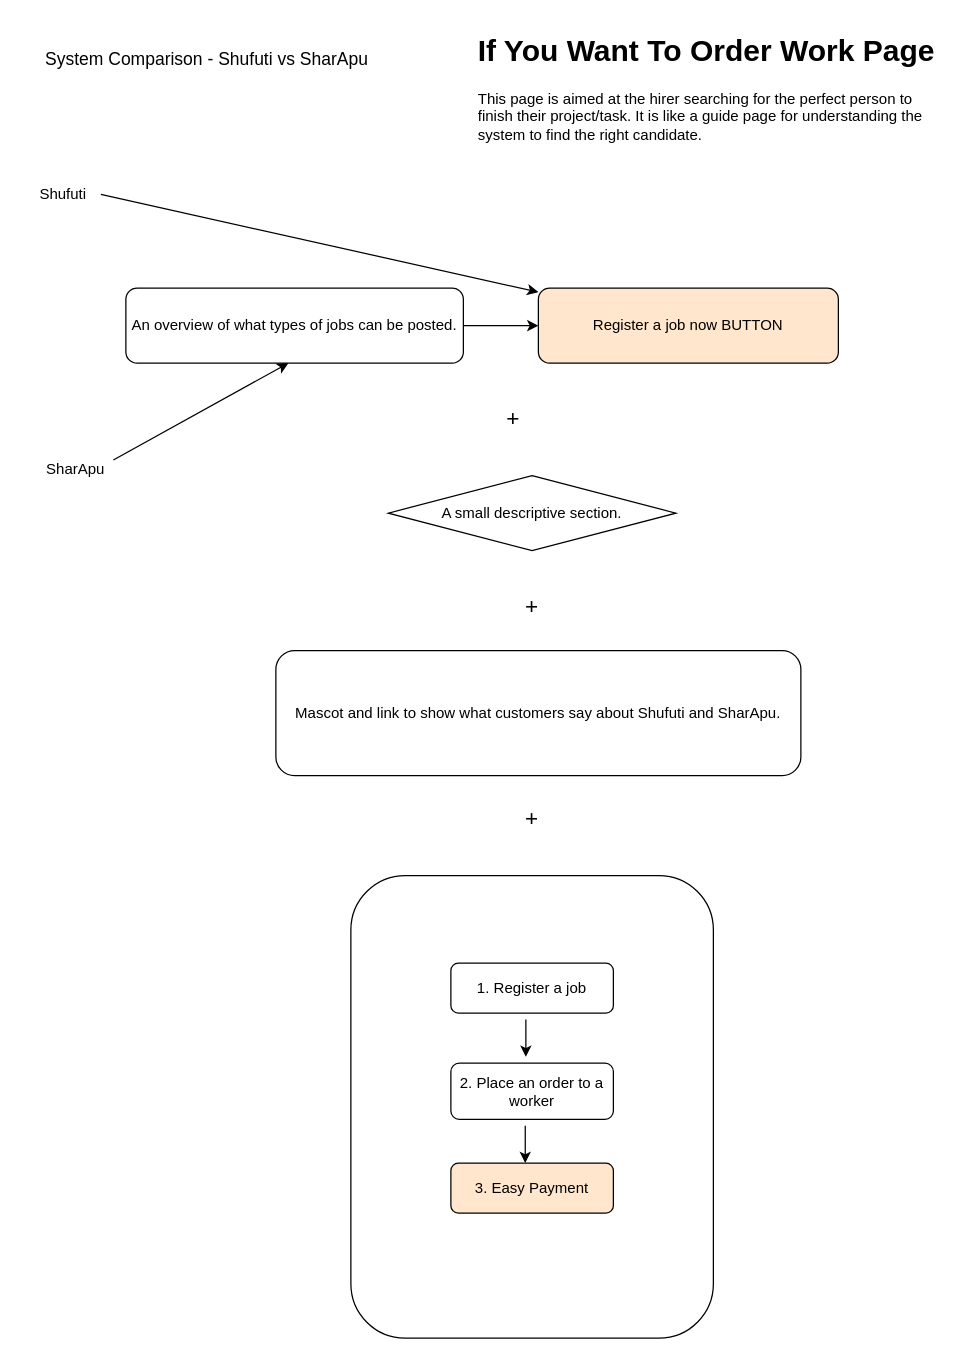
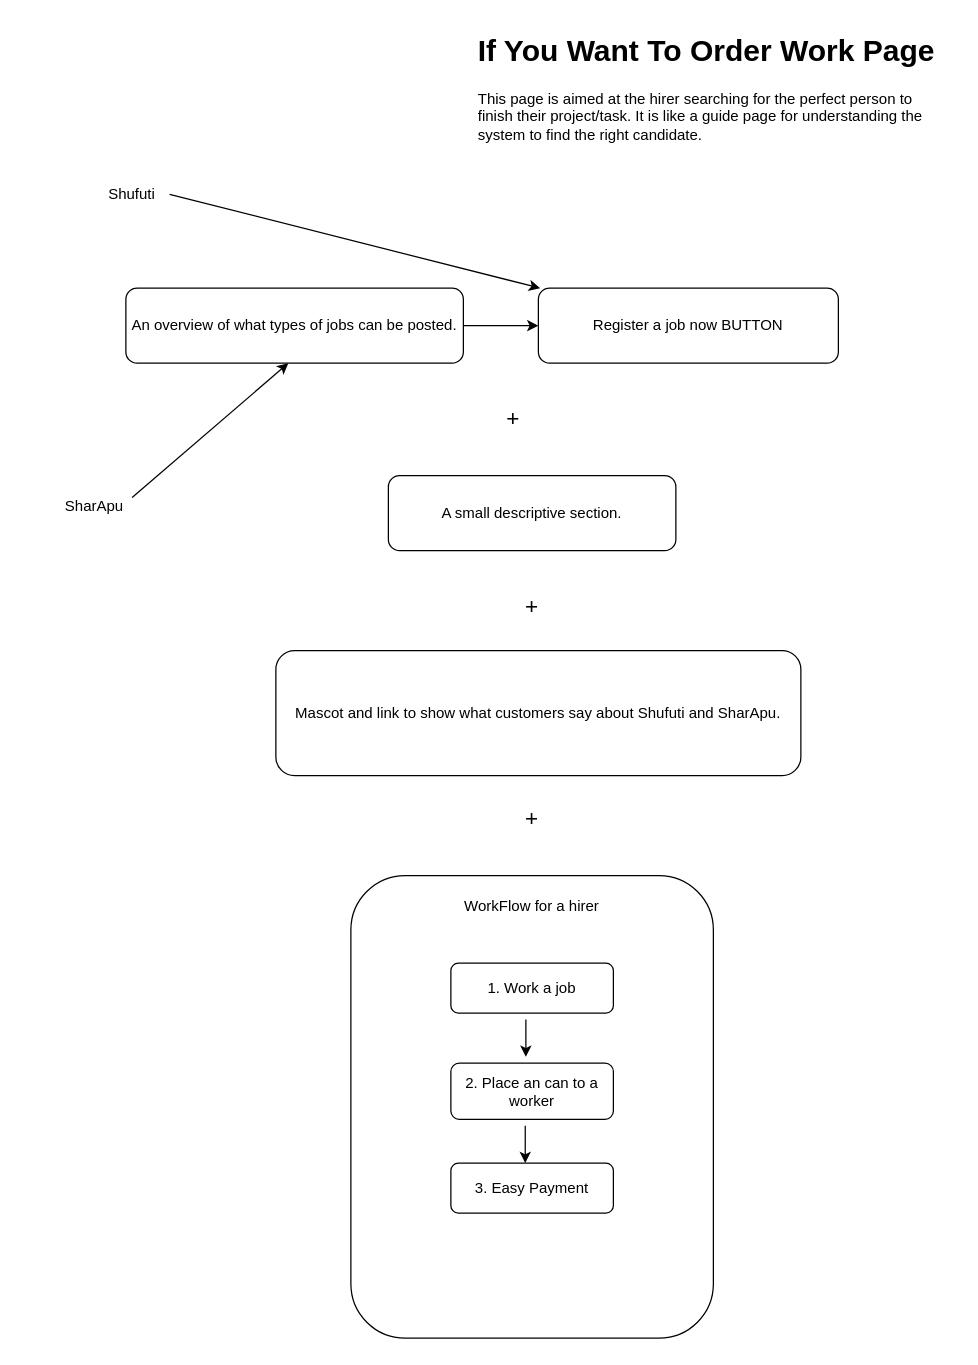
node "System Comparison - Shufuti vs SharApu": removed
node "Shufuti": moved (63, 194) -> (132, 194)
node "Register a job now BUTTON": fillcolor #ffe6cc -> #ffffff
node "SharApu": moved (76, 469) -> (94, 507)
node "A small descriptive section.": shape diamond -> rounded rectangle
node "WorkFlow for a hirer": added
node "1. Register a job": label "1. Register a job" -> "1. Work a job"
node "2. Place an order to a worker": label "2. Place an order to a worker" -> "2. Place an can to a worker"
node "3. Easy Payment": fillcolor #ffe6cc -> #ffffff
